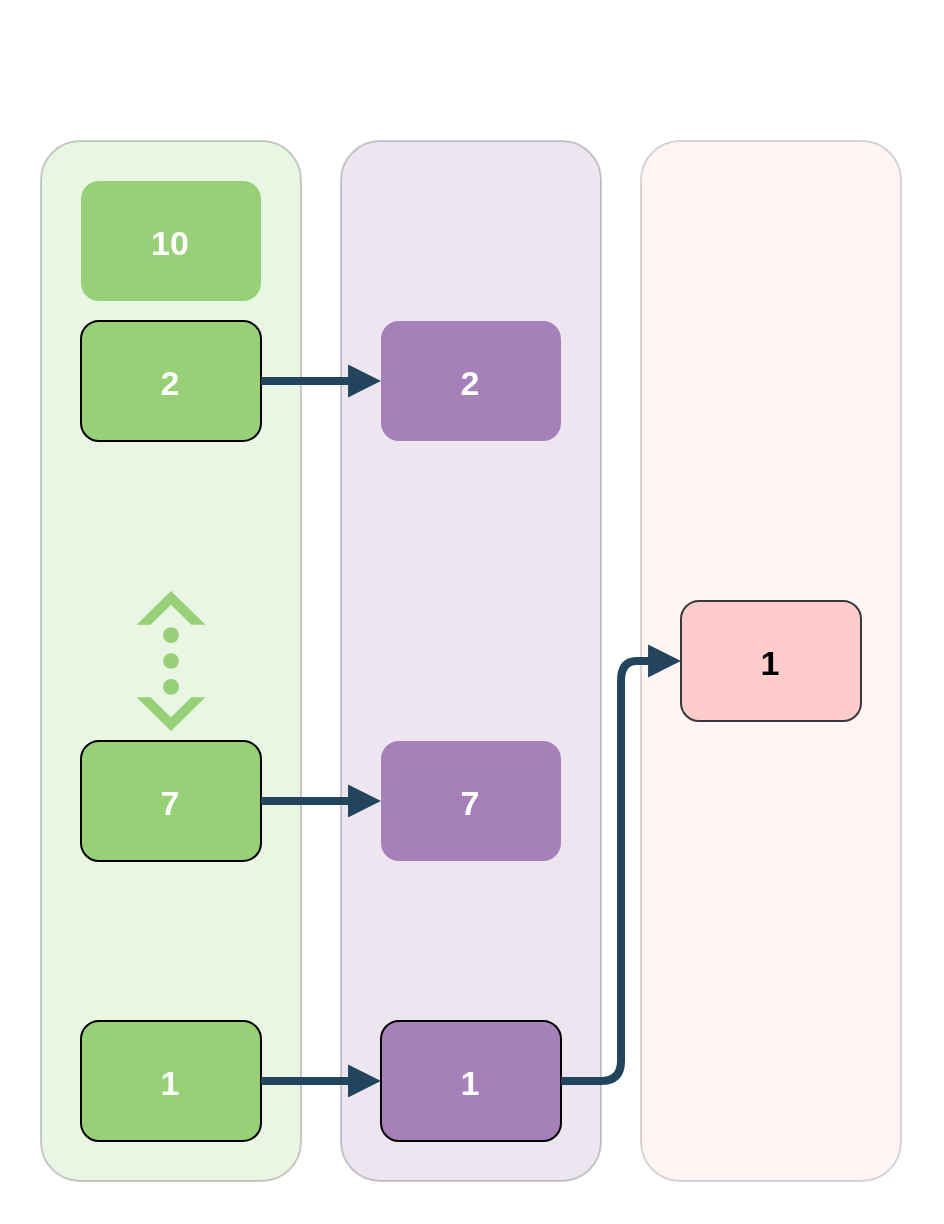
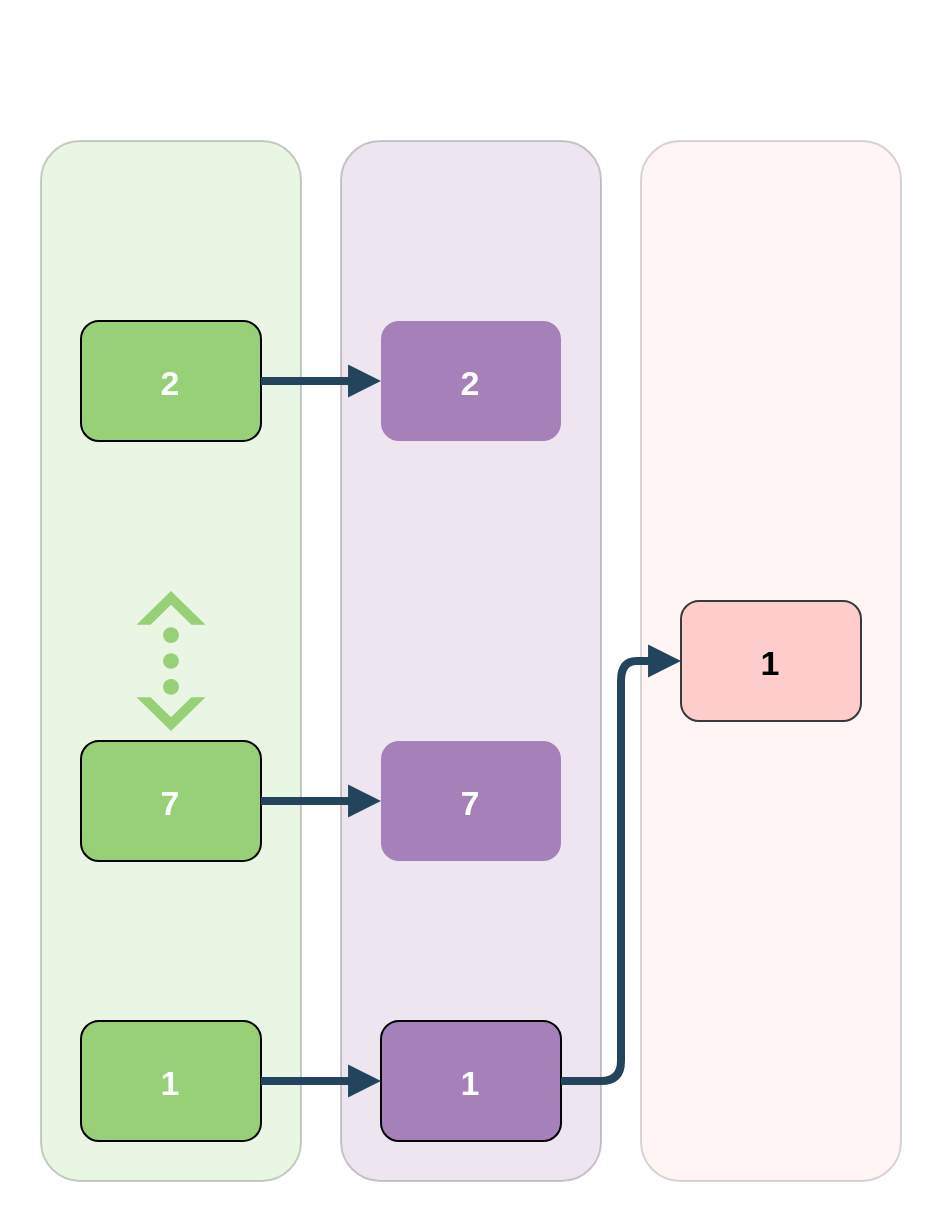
node "10": removed
